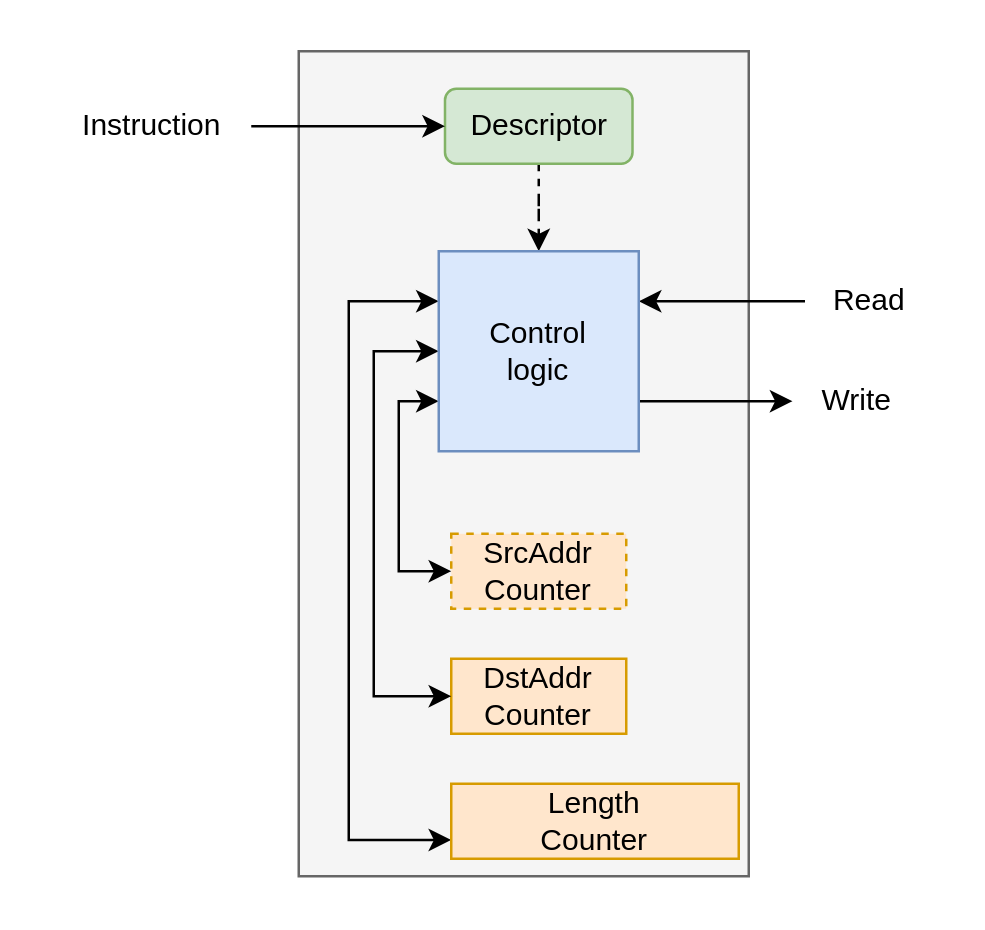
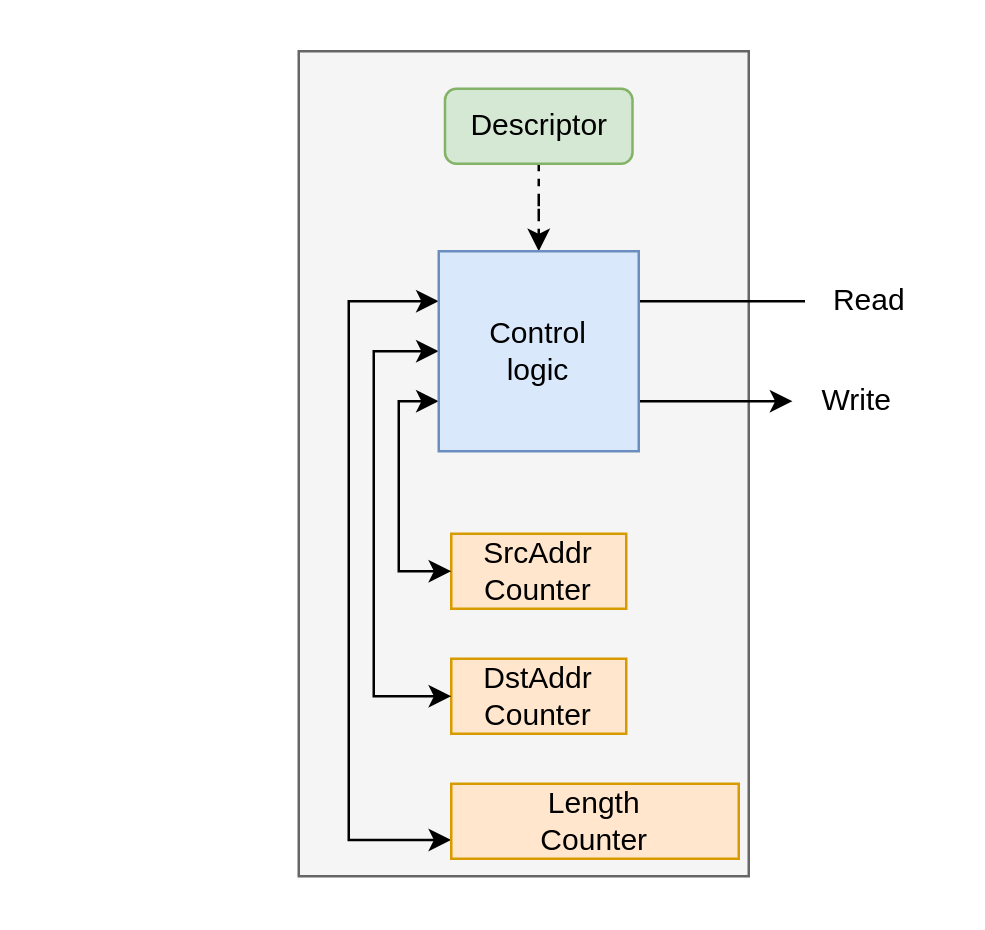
node "Instruction": removed
edge "Instruction" -> "Descriptor": removed
edge "Read" -> "Control logic": arrowhead classic -> none
node "SrcAddr Counter": style dashed -> solid
